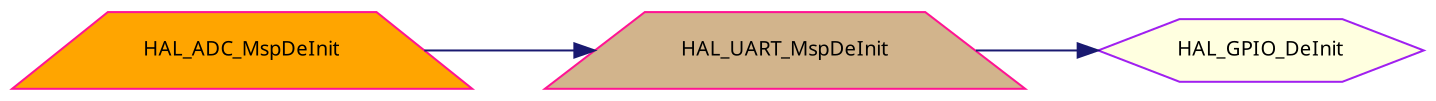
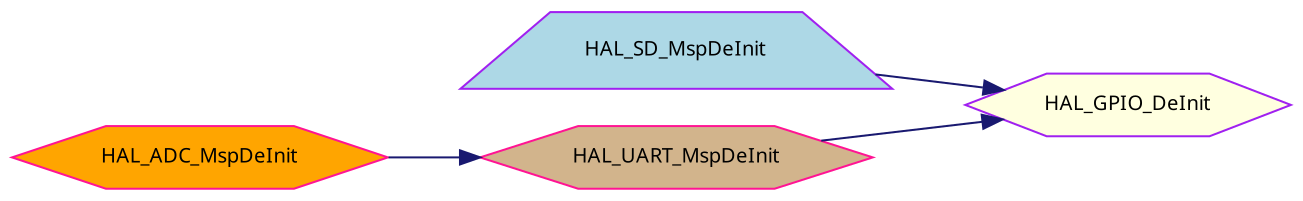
node "HAL_ADC_MspDeInit": shape trapezium -> hexagon
node "HAL_SD_MspDeInit": added
node "HAL_UART_MspDeInit": shape trapezium -> hexagon
